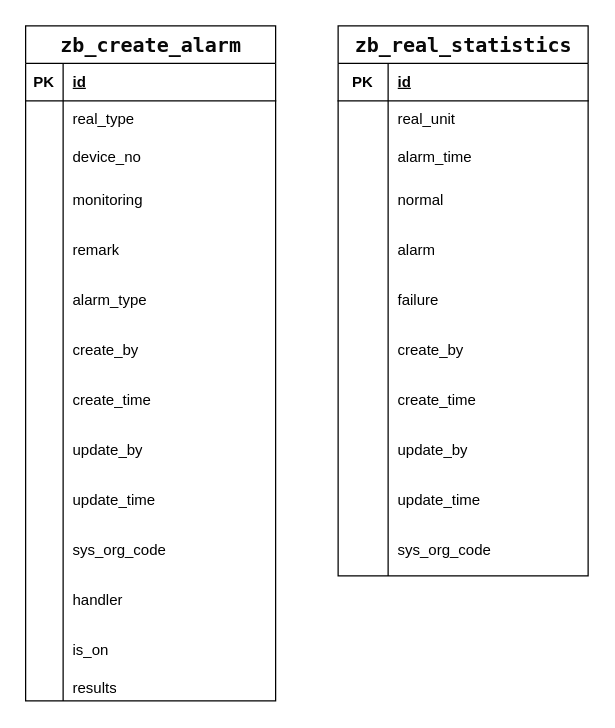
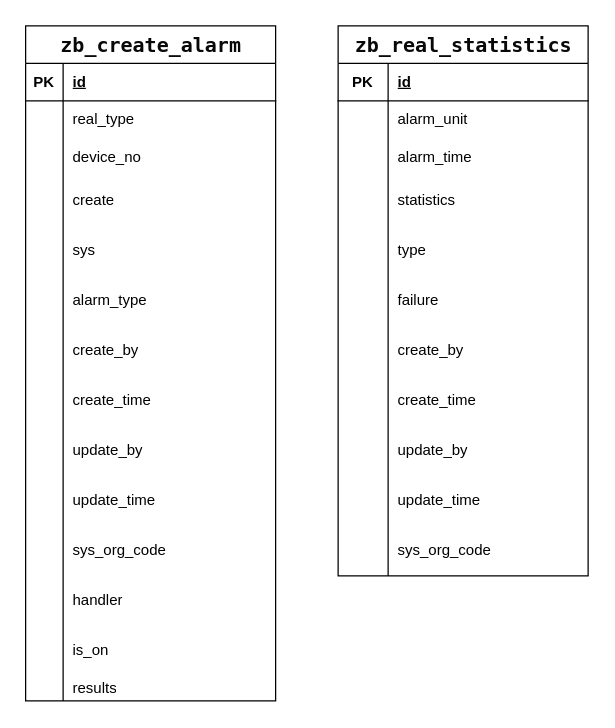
node "real_unit": label "real_unit" -> "alarm_unit"
node "monitoring": label "monitoring" -> "create"
node "normal": label "normal" -> "statistics"
node "remark": label "remark" -> "sys"
node "alarm": label "alarm" -> "type"
